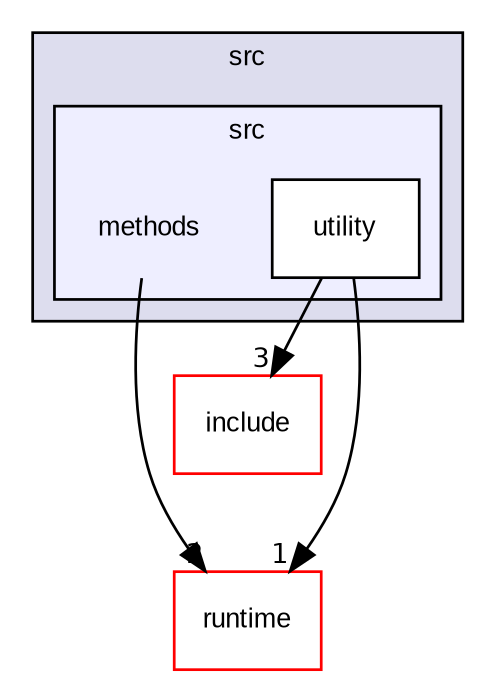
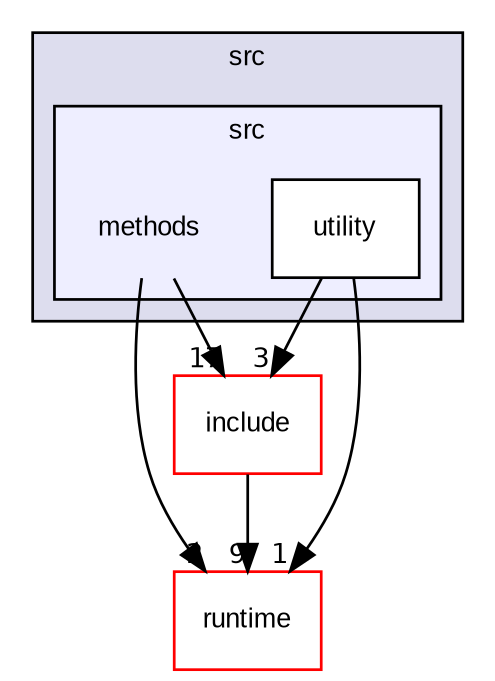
edge "methods" -> "include": added
edge "include" -> "runtime": added
